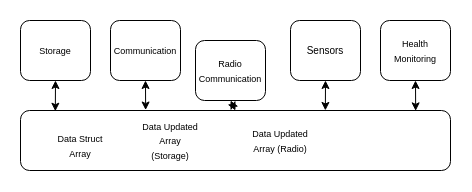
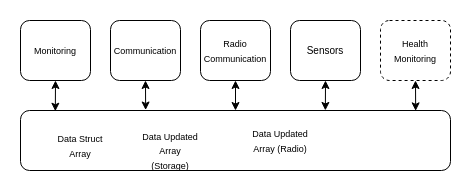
node "Storage": label "Storage" -> "Monitoring"
node "Health Monitoring": style solid -> dashed
node "Radio Communication": moved (231, 71) -> (236, 51)
node "Data Updated Array (Storage)": moved (171, 141) -> (171, 151)
